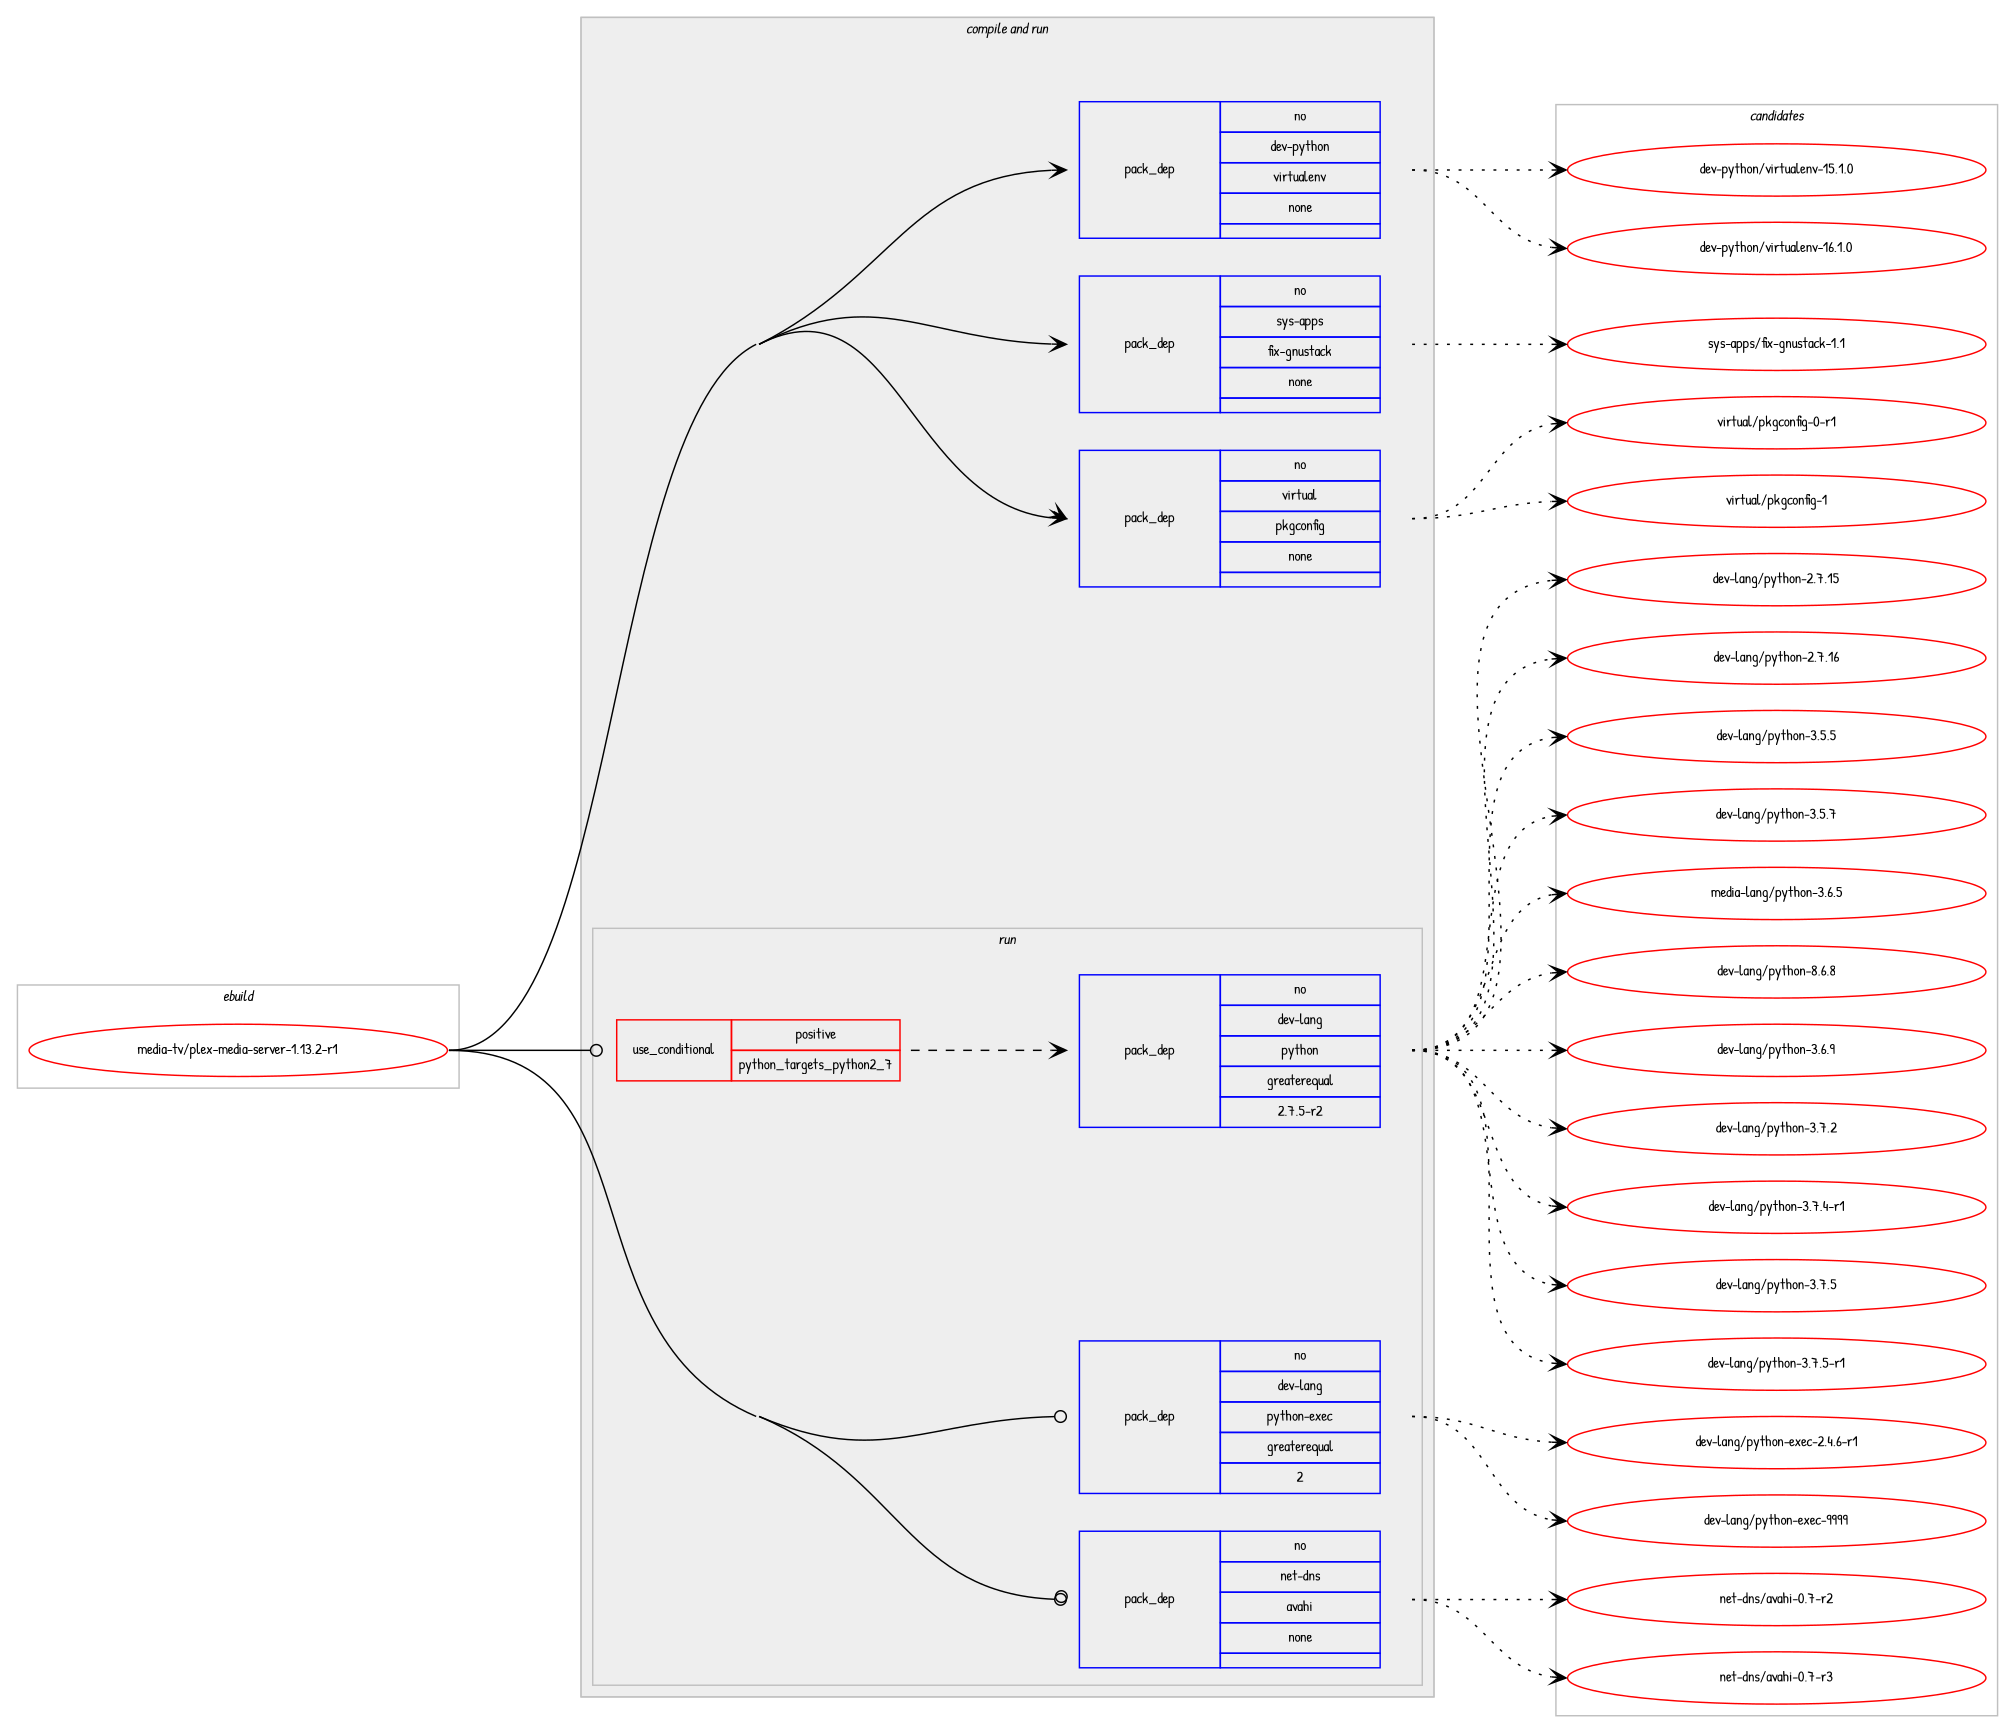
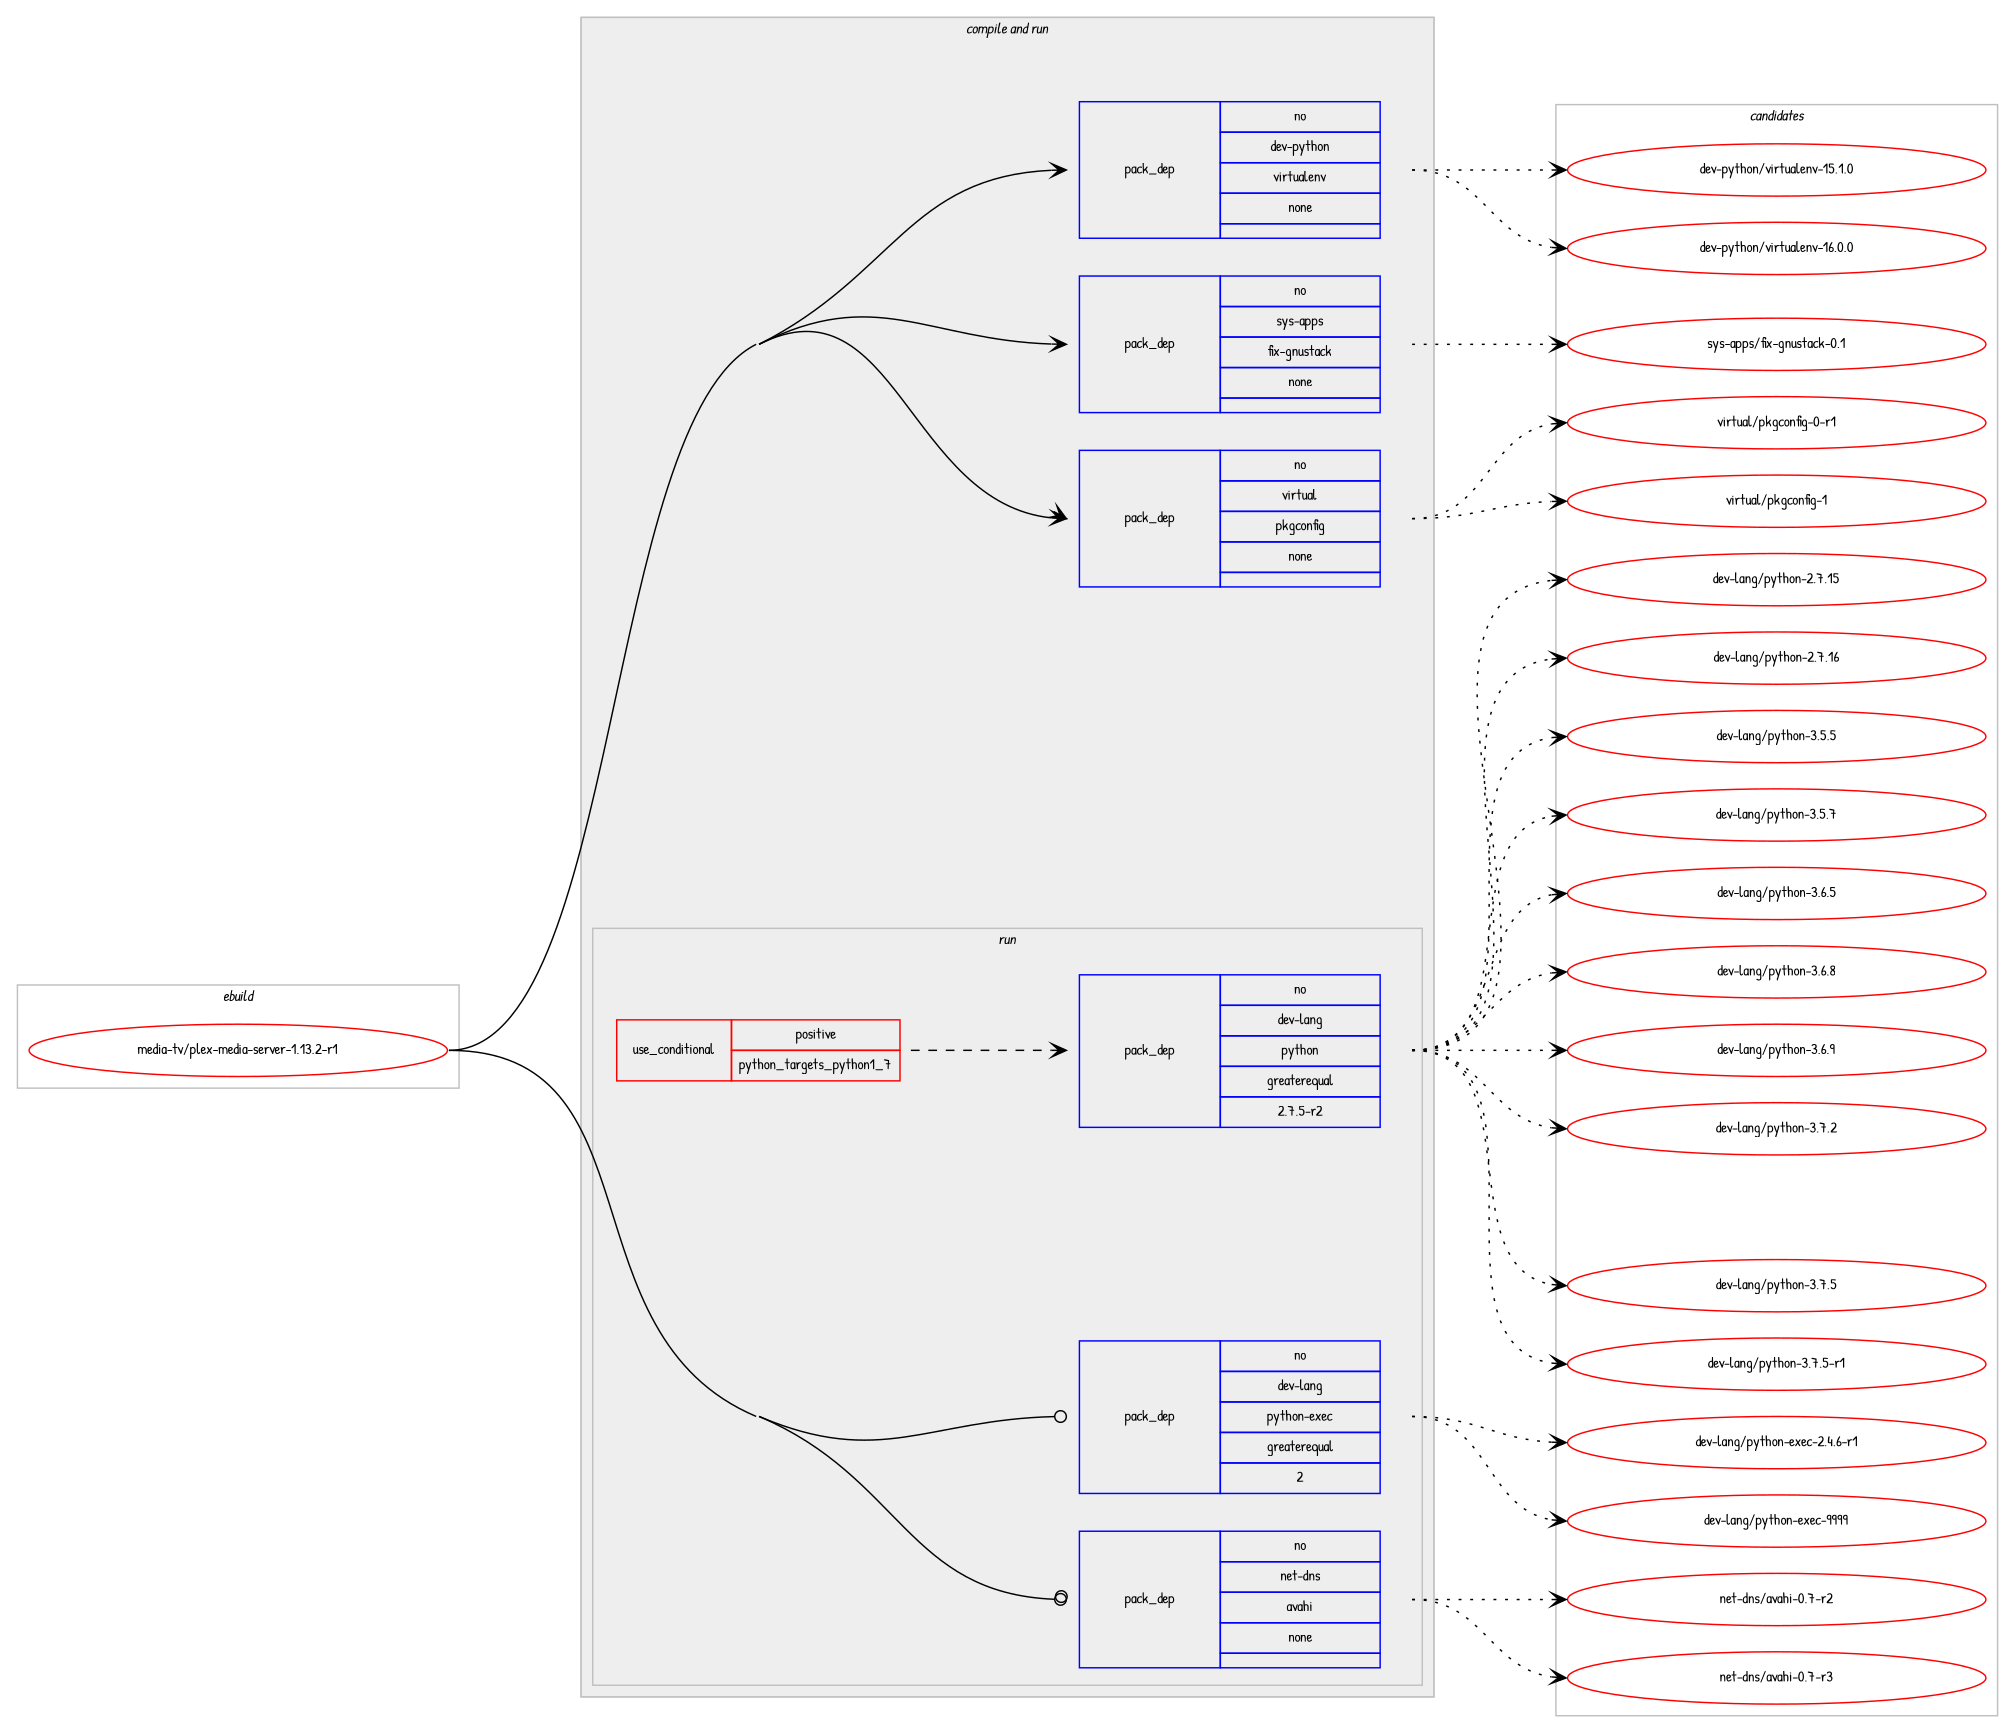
node "dev-python/virtualenv-16.1.0": label "dev-python/virtualenv-16.1.0" -> "dev-python/virtualenv-16.0.0"
node "sys-apps/fix-gnustack-1.1": label "sys-apps/fix-gnustack-1.1" -> "sys-apps/fix-gnustack-0.1"
node "media-lang/python-3.6.5": label "media-lang/python-3.6.5" -> "dev-lang/python-3.6.5"
node "dev-lang/python-8.6.8": label "dev-lang/python-8.6.8" -> "dev-lang/python-3.6.8"
edge "media-tv/plex-media-server-1.13.2-r1" -> "use_conditional": removed
node "use_conditional": text "python_targets_python2_7" -> "python_targets_python1_7"
node "dev-lang/python-3.7.4-r1": removed
